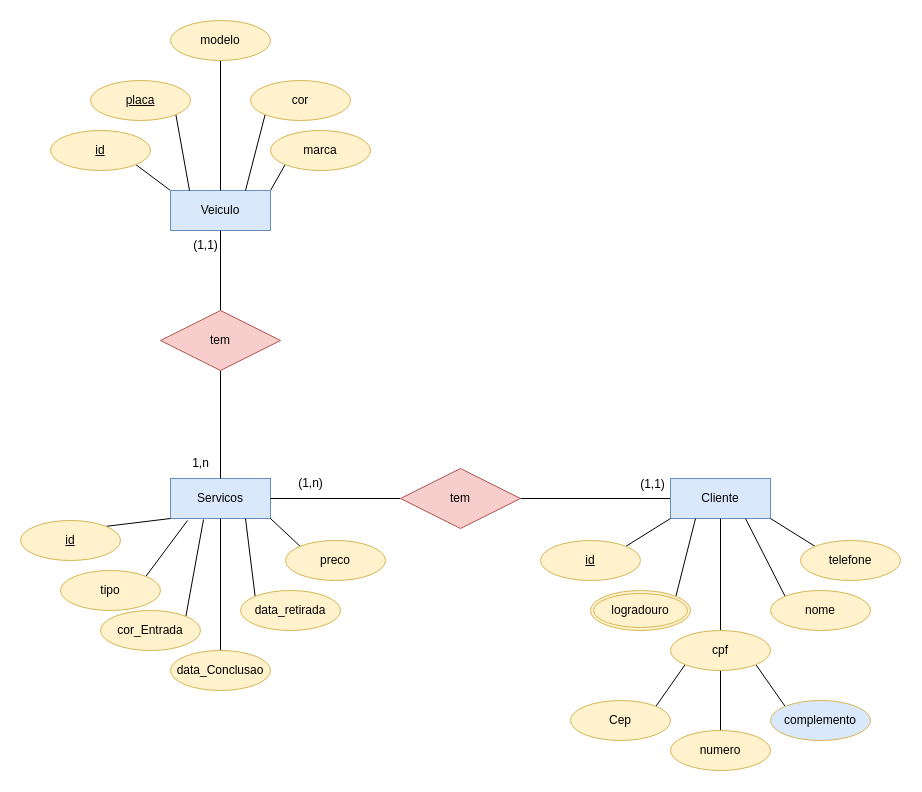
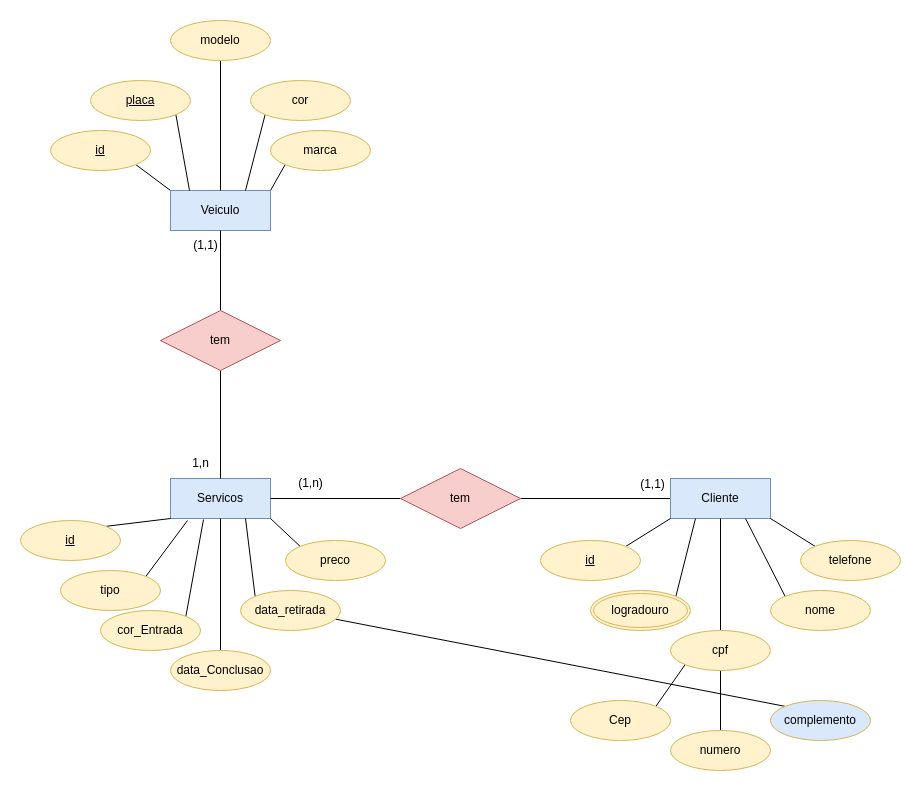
edge "cpf" -- "complemento": now "data_retirada" -- "complemento"
